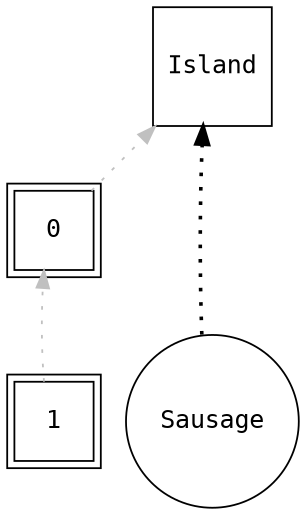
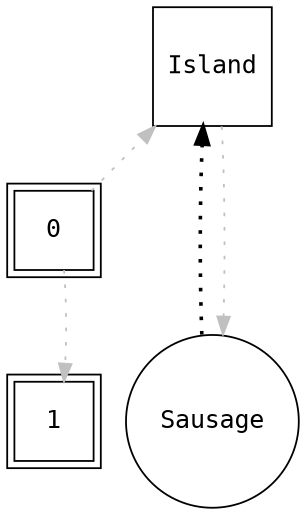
edge "Island" -> "Sausage": added
edge "1" -> "0": reversed
